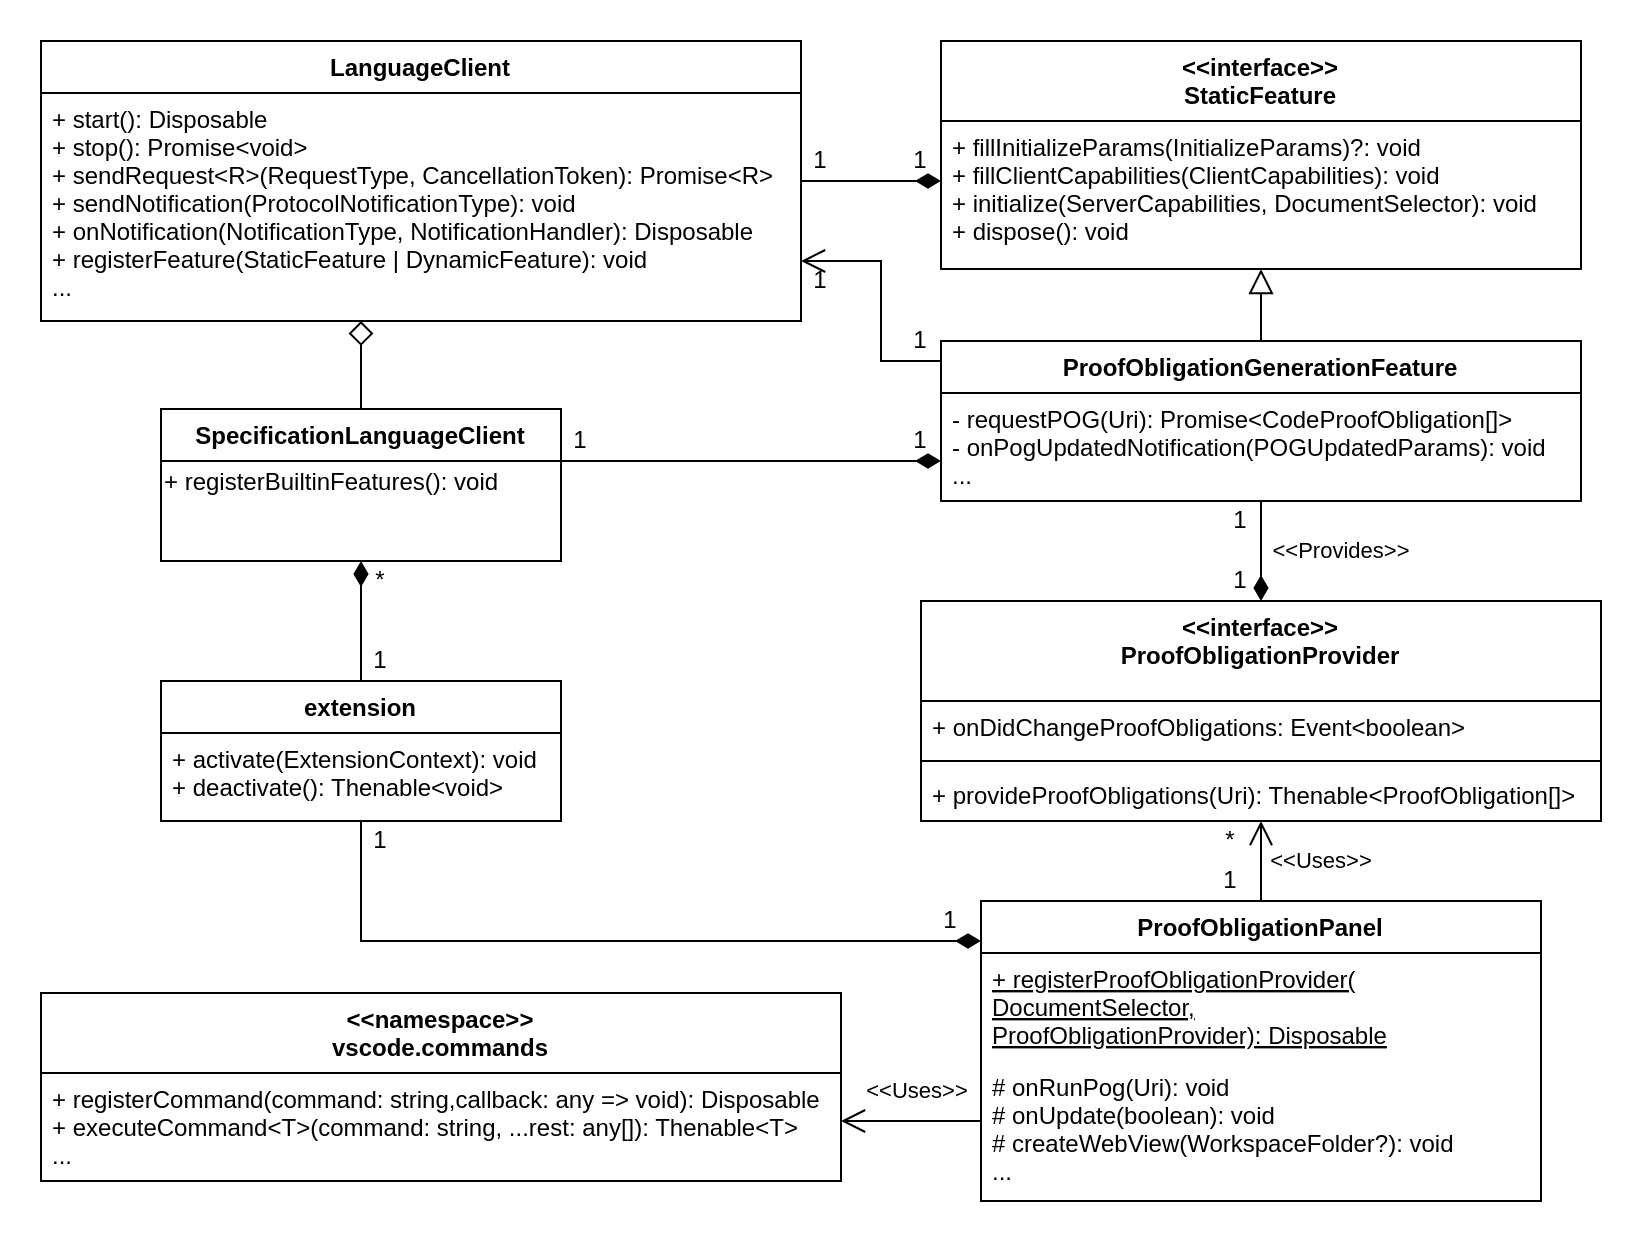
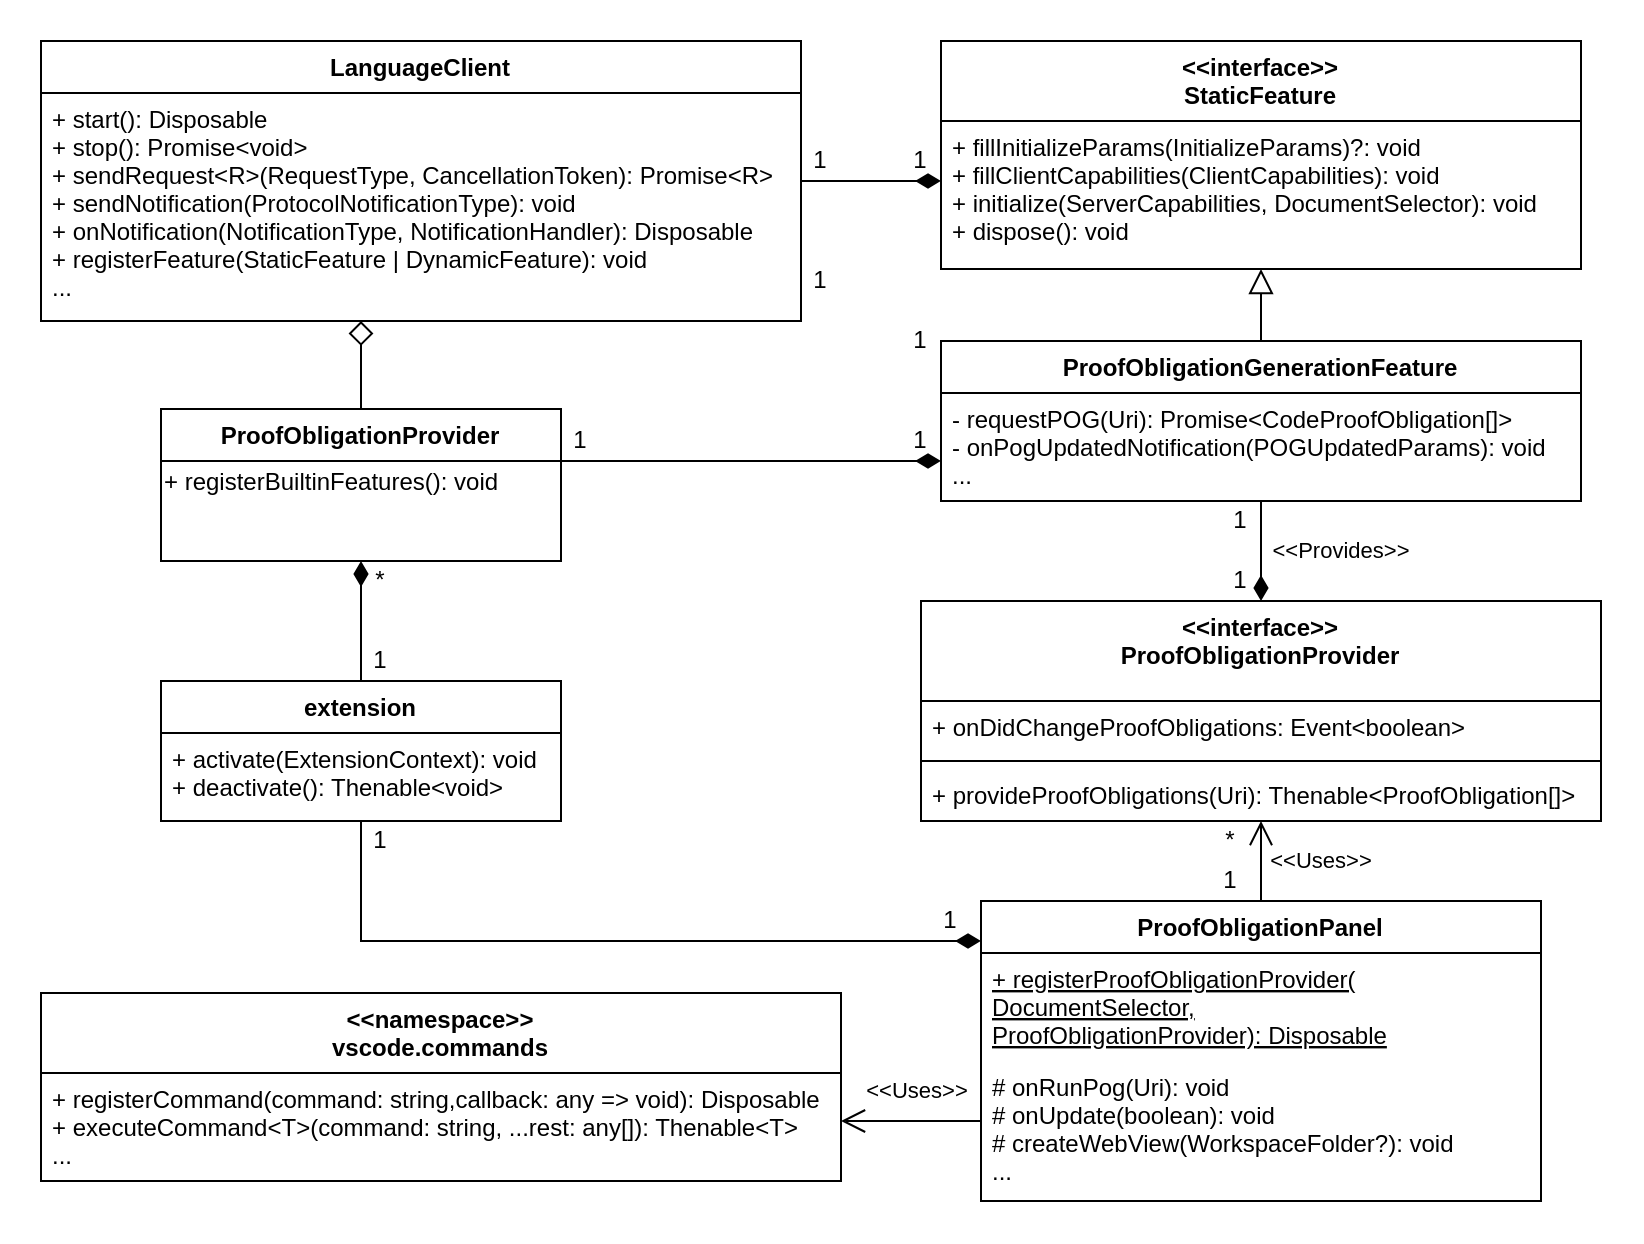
edge "ProofObligationGenerationFeature" -> "LanguageClient": removed
node "SpecificationLanguageClient": label "SpecificationLanguageClient" -> "ProofObligationProvider"
